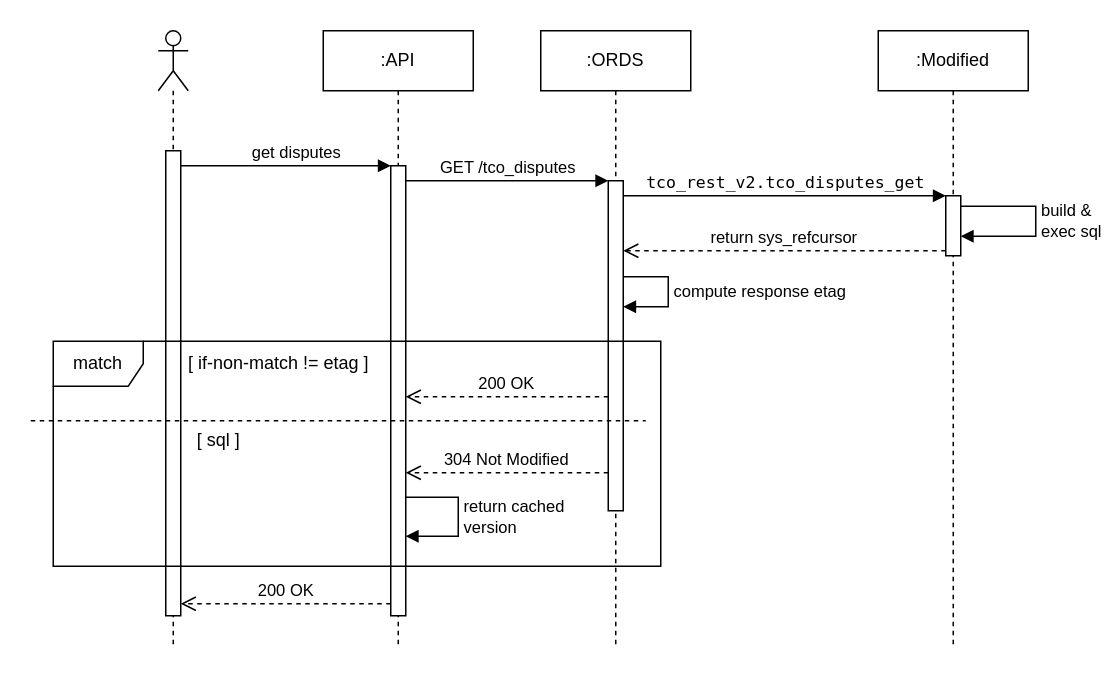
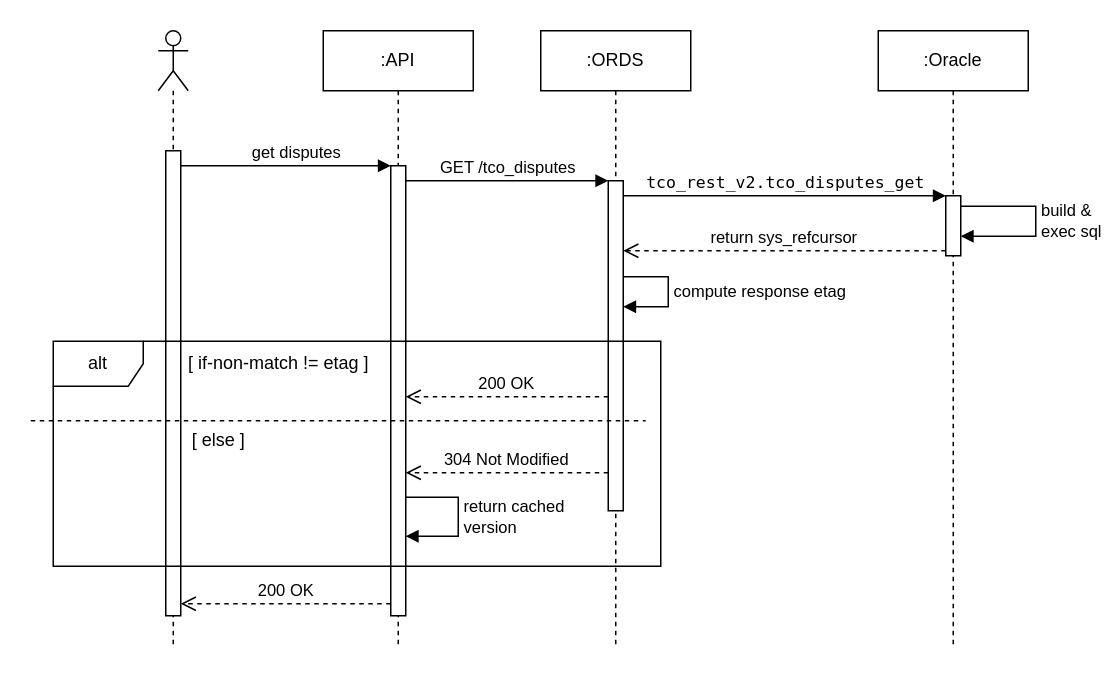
node ":Modified": label ":Modified" -> ":Oracle"
node "match": label "match" -> "alt"
node "[ sql ]": label "[ sql ]" -> "[ else ]"
